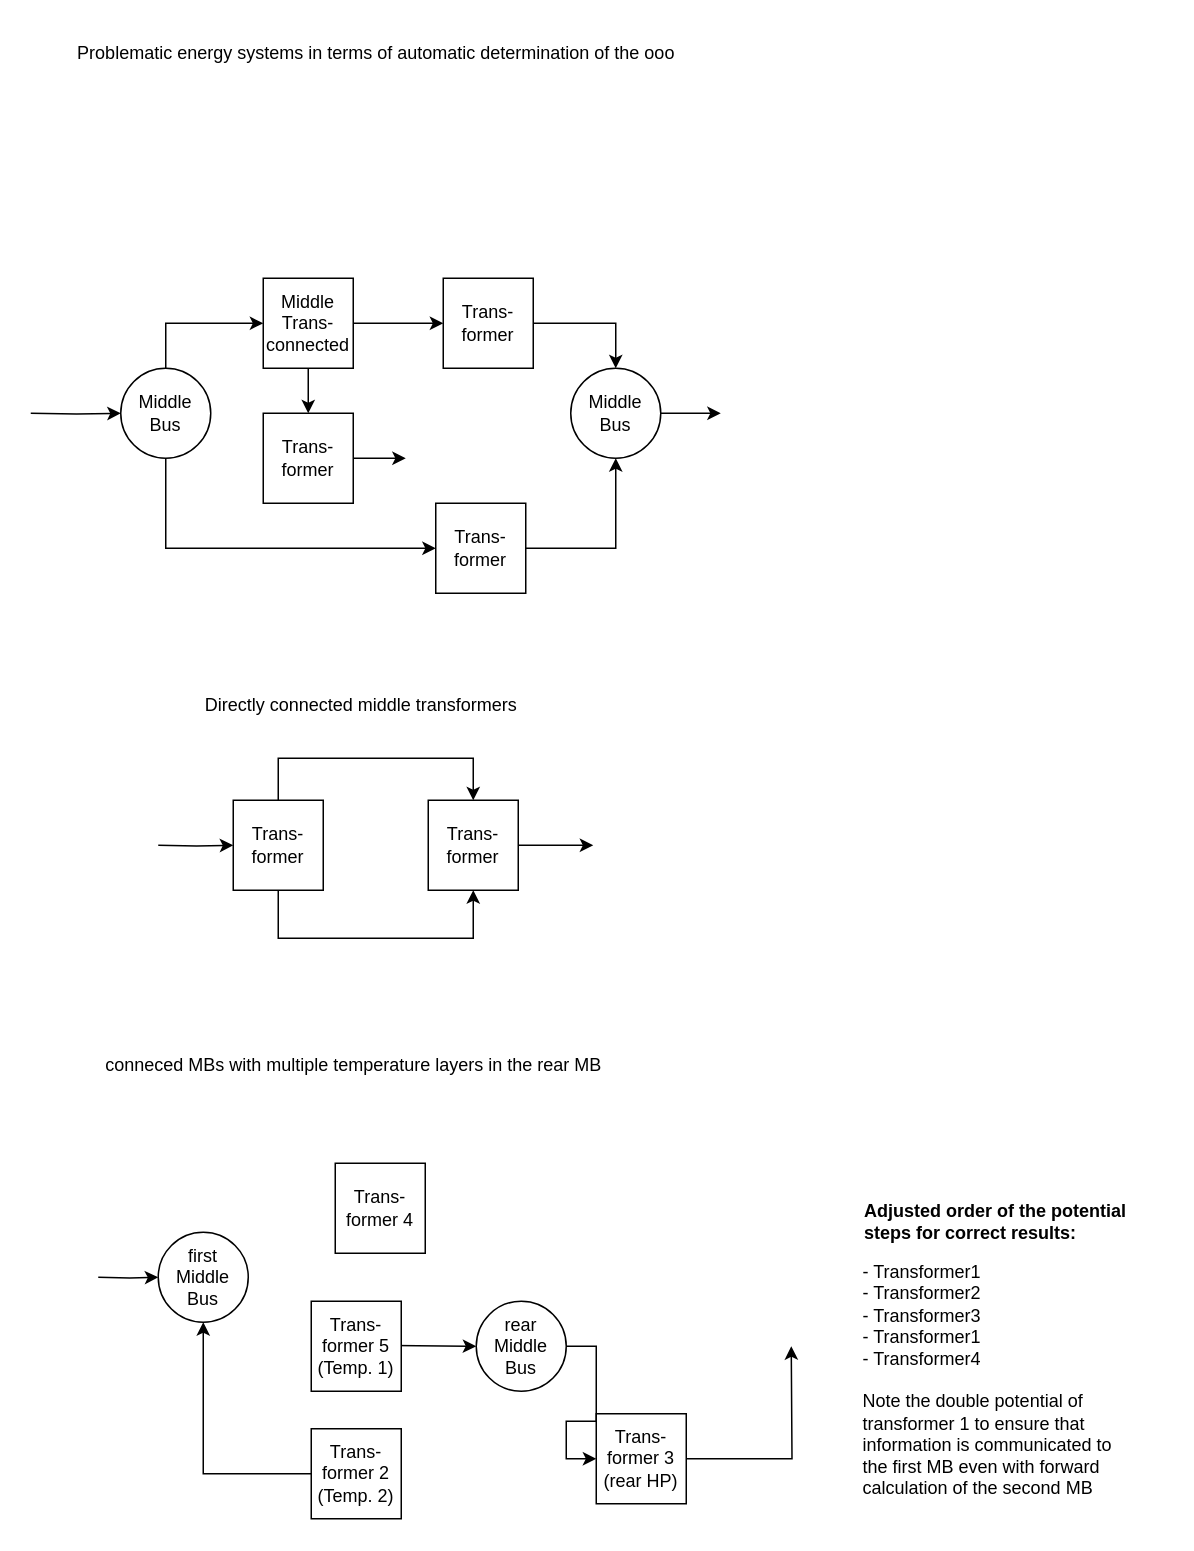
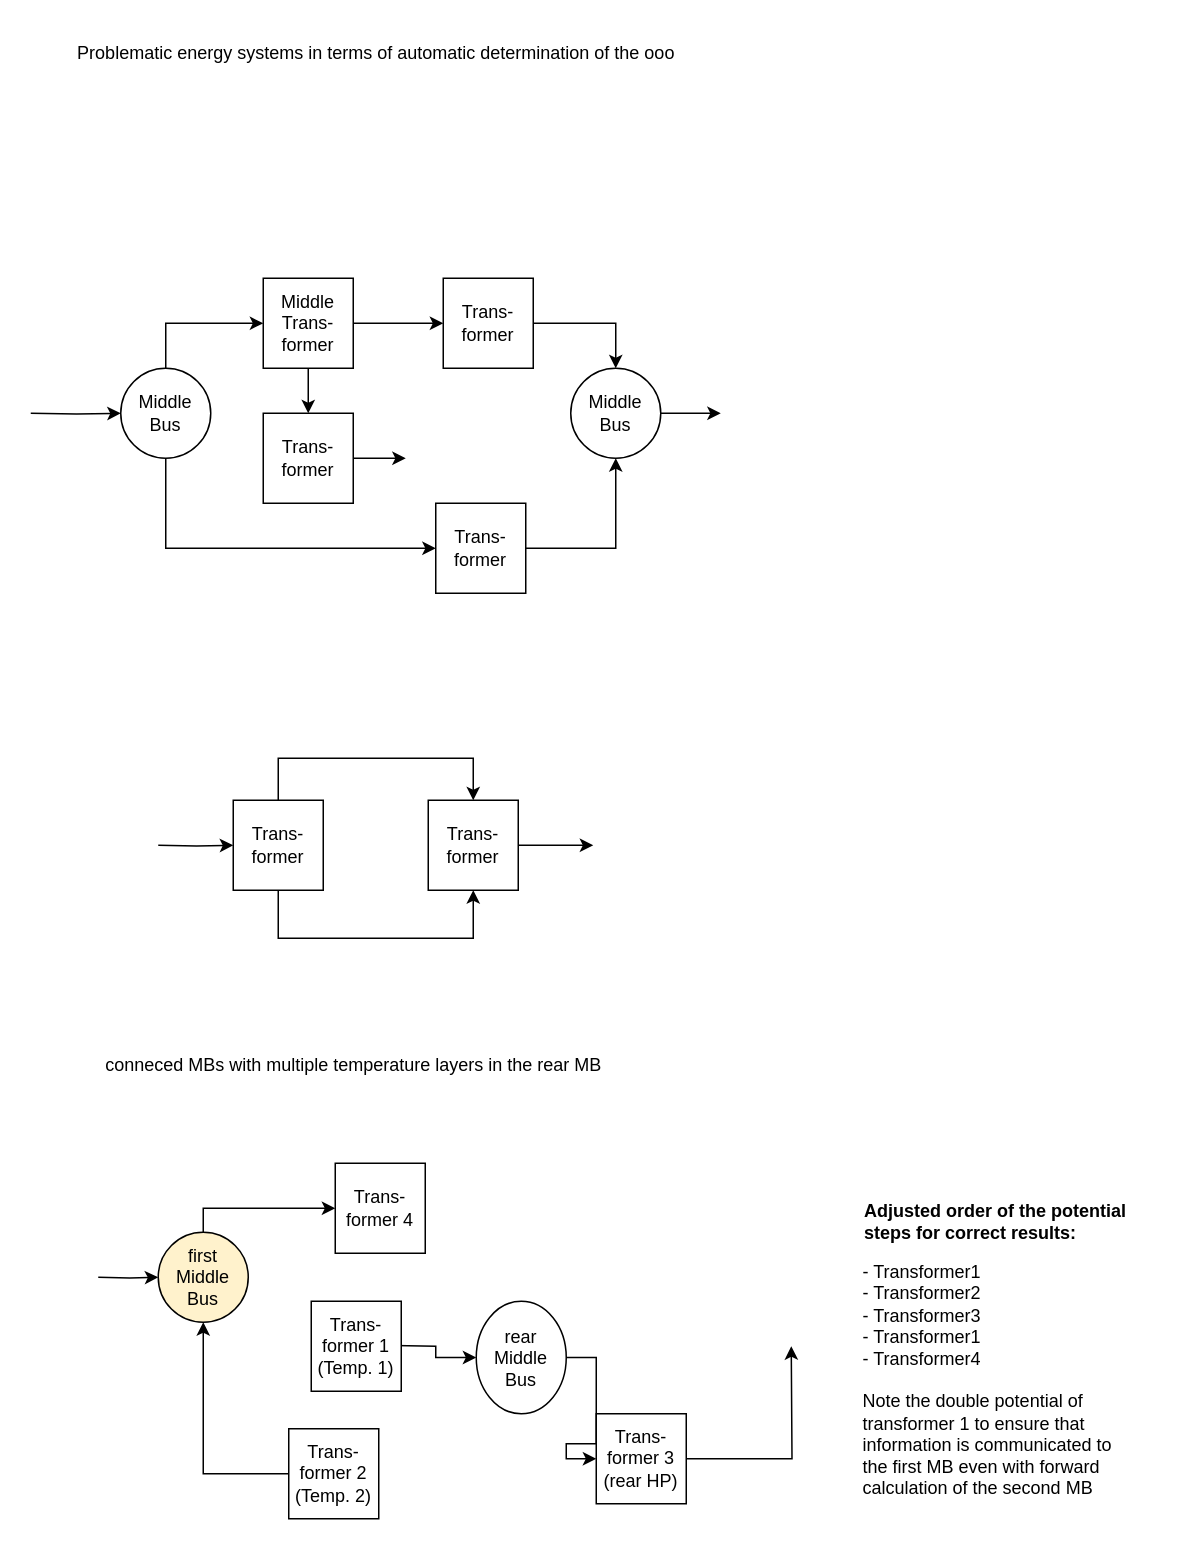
node "Middle Trans-connected": label "Middle Trans-connected" -> "Middle Trans-former"
node "Directly connected middle transformers": removed
edge "first Middle Bus" -> "Trans-former 4": added
node "first Middle Bus": fillcolor #ffffff -> #fff2cc
node "Trans-former 5 (Temp. 1)": label "Trans-former 5 (Temp. 1)" -> "Trans-former 1 (Temp. 1)"
node "rear Middle Bus": size 90x90 -> 90x113
node "Trans-former 2 (Temp. 2)": moved (356, 1474) -> (334, 1474)
